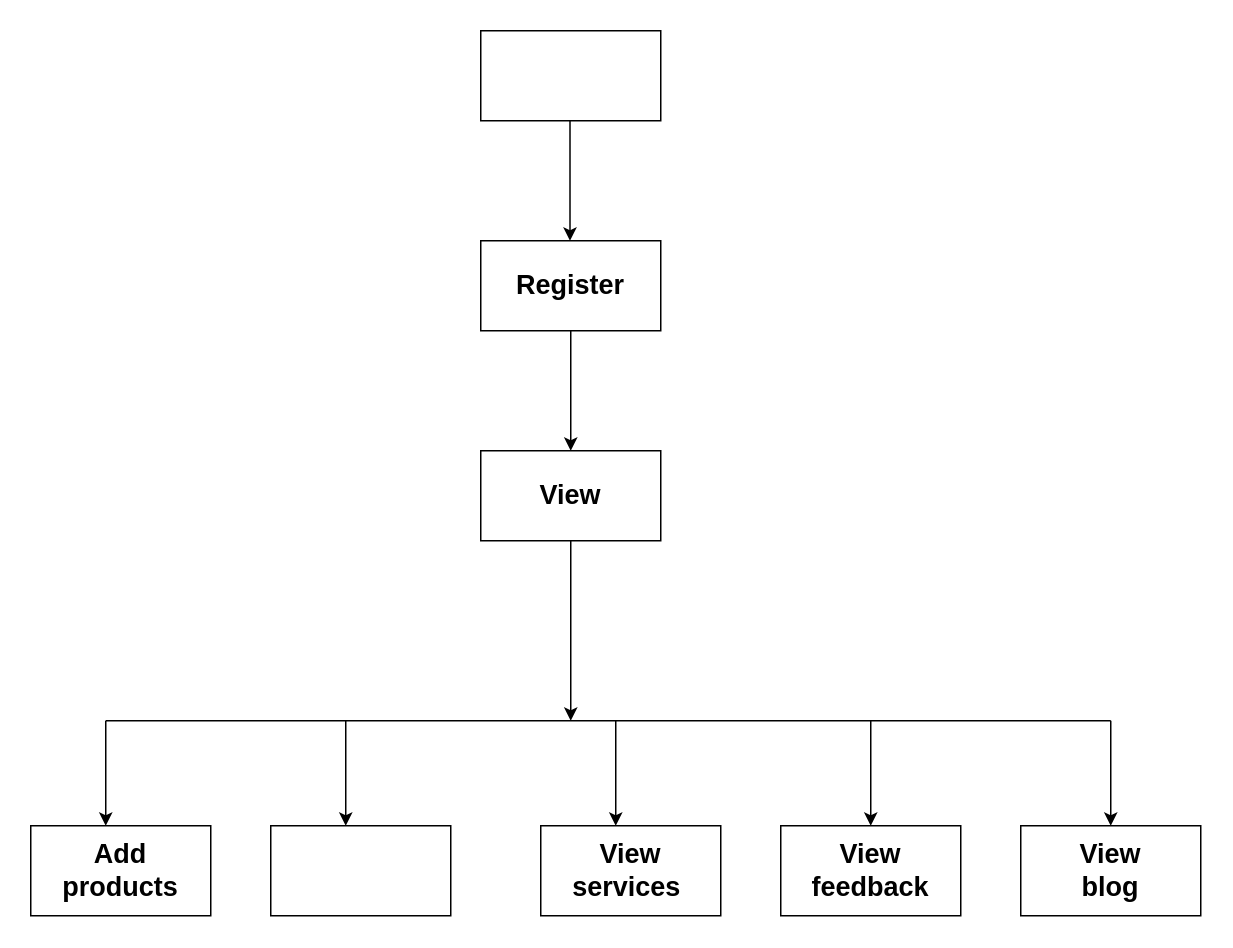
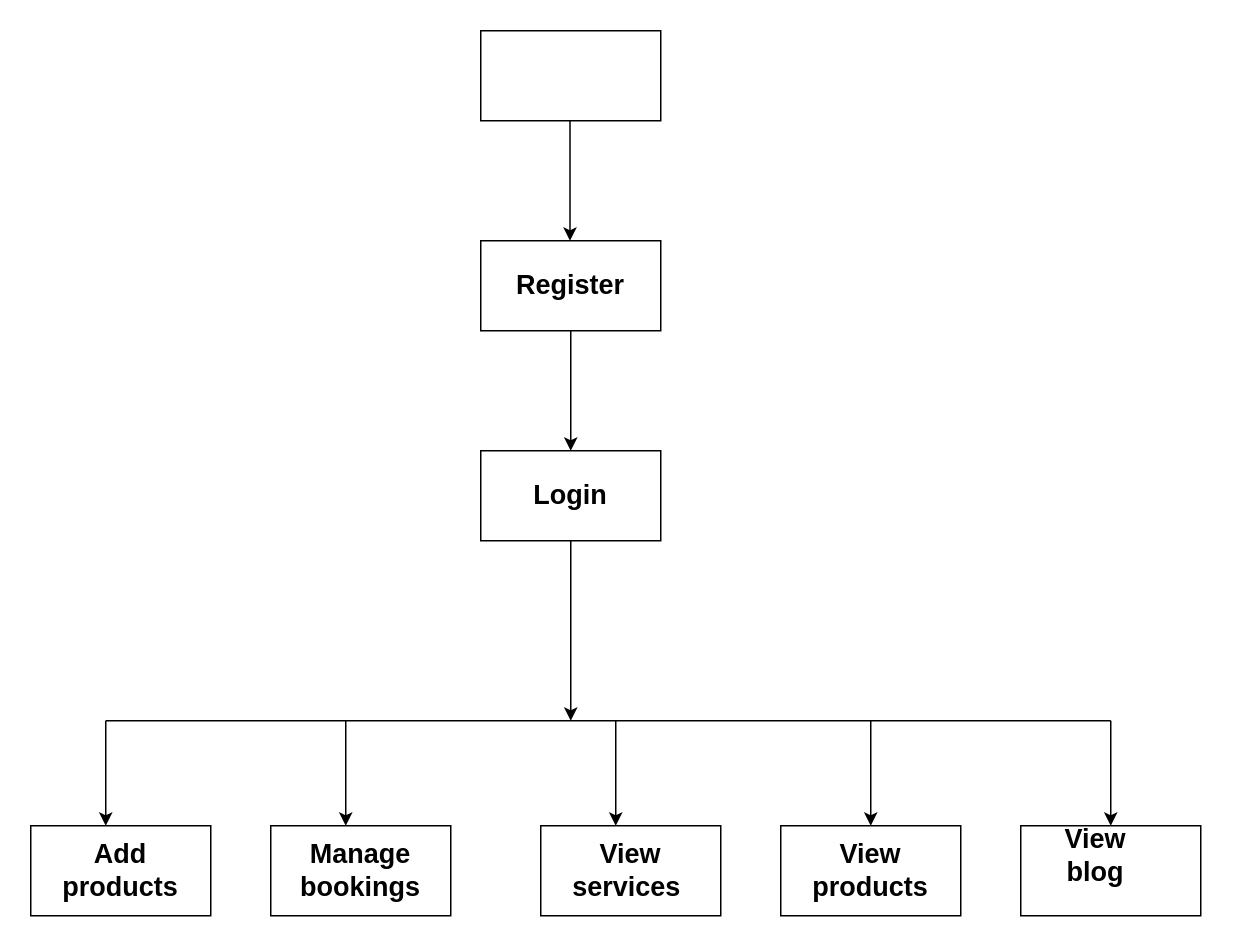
node "View": label "View" -> "Login"
node "Manage bookings": added
node "View feedback": label "View feedback" -> "View products"
node "View blog": moved (1111, 871) -> (1096, 856)
